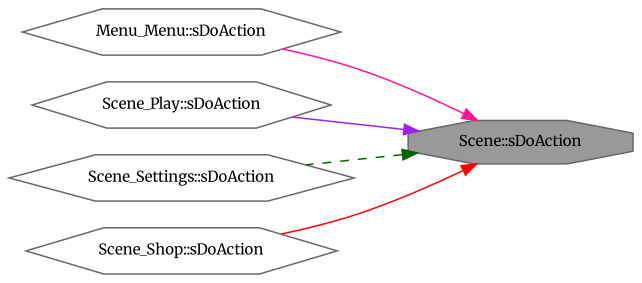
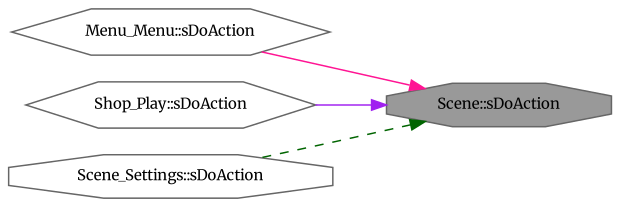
node "Scene_Play::sDoAction": label "Scene_Play::sDoAction" -> "Shop_Play::sDoAction"
node "Scene_Settings::sDoAction": shape hexagon -> octagon
node "Scene_Shop::sDoAction": removed
